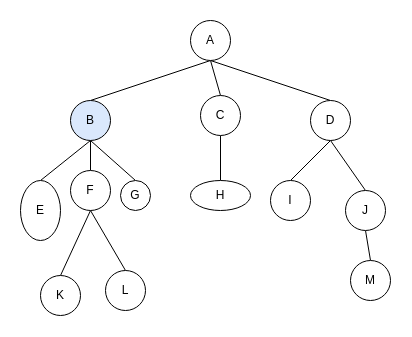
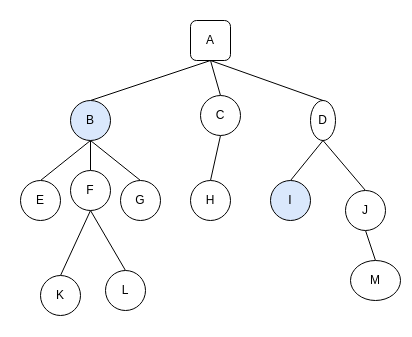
node "A": shape ellipse -> rounded rectangle
node "D": size 40x40 -> 25x40
node "G": size 30x30 -> 40x40
node "H": size 60x30 -> 40x40
node "I": fillcolor #ffffff -> #dae8fc
node "E": size 40x60 -> 40x40
node "M": size 40x40 -> 50x40
